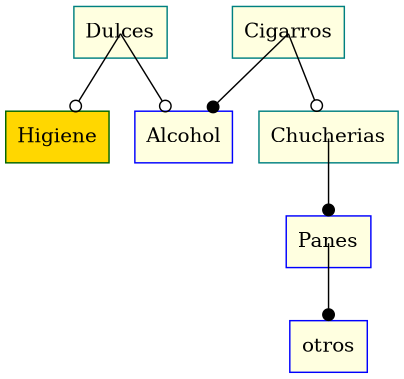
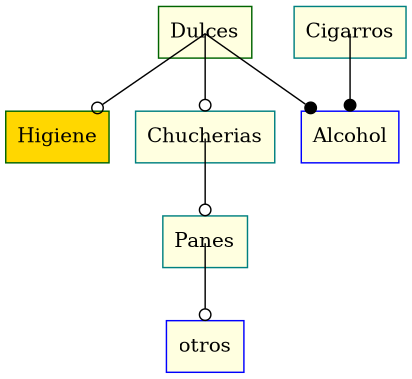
node "Dulces": color teal -> darkgreen
edge "Dulces" -> "Alcohol": arrowhead odot -> dot
edge "Cigarros" -> "Chucherias": now "Dulces" -> "Chucherias"
edge "Chucherias" -> "Panes": arrowhead dot -> odot
node "Panes": color blue -> teal
edge "Panes" -> "otros": arrowhead dot -> odot
